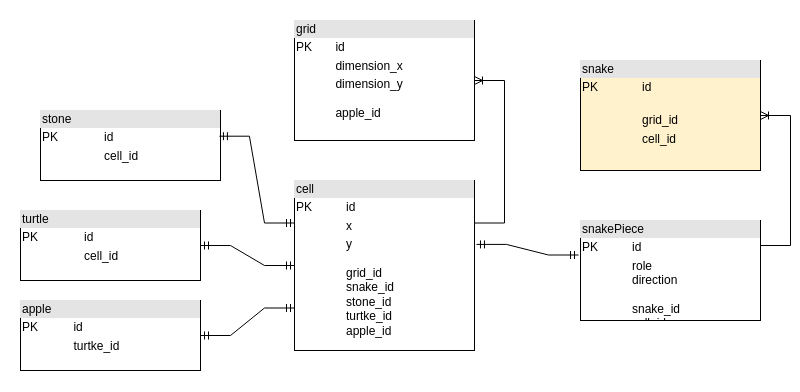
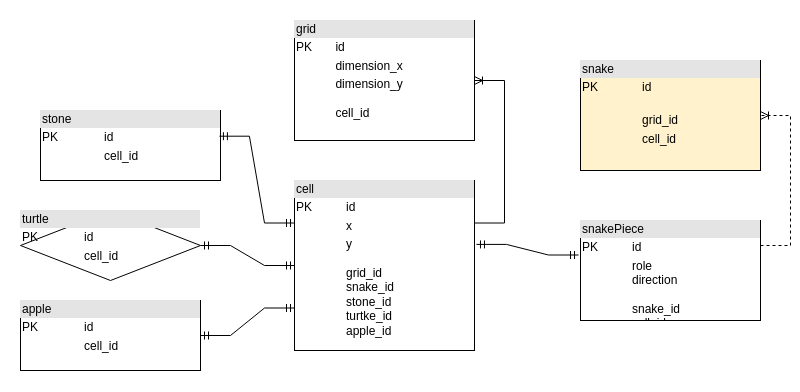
node "grid PK id dimension_x dimension_y apple_id": label "grid PK id dimension_x dimension_y apple_id" -> "grid PK id dimension_x dimension_y cell_id"
edge "snakePiece PK id role direction snake_id cell_id" -> "snake PK id grid_id cell_id": style solid -> dashed
node "turtle PK id cell_id": shape rectangle -> diamond
node "apple PK id turtke_id": label "apple PK id turtke_id" -> "apple PK id cell_id"
